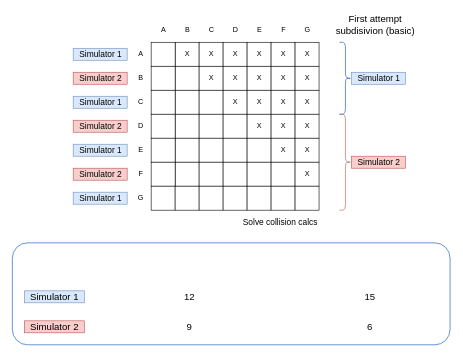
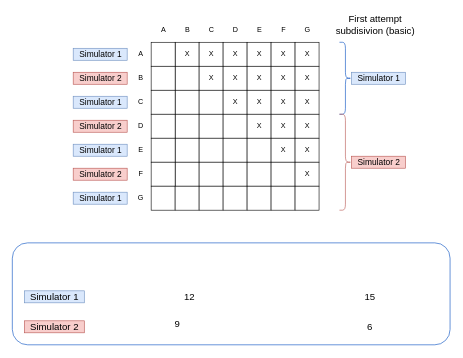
node "Solve collision calcs": removed
node "9": moved (189, 327) -> (177, 324)
